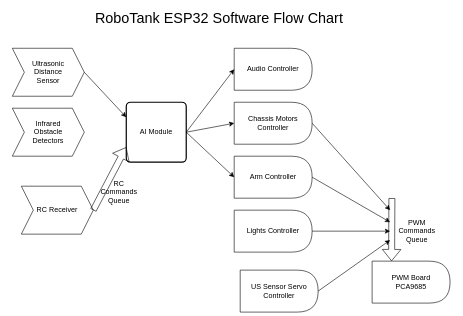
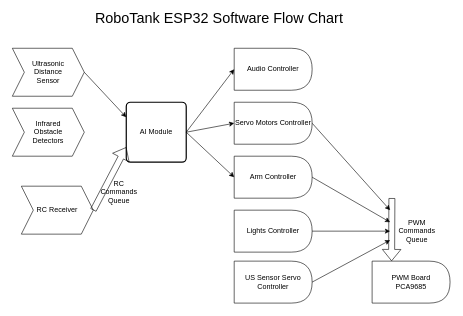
node "Chassis Motors Controller": label "Chassis Motors Controller" -> "Servo Motors Controller"
node "US Sensor Servo Controller": moved (279, 291) -> (273, 282)
